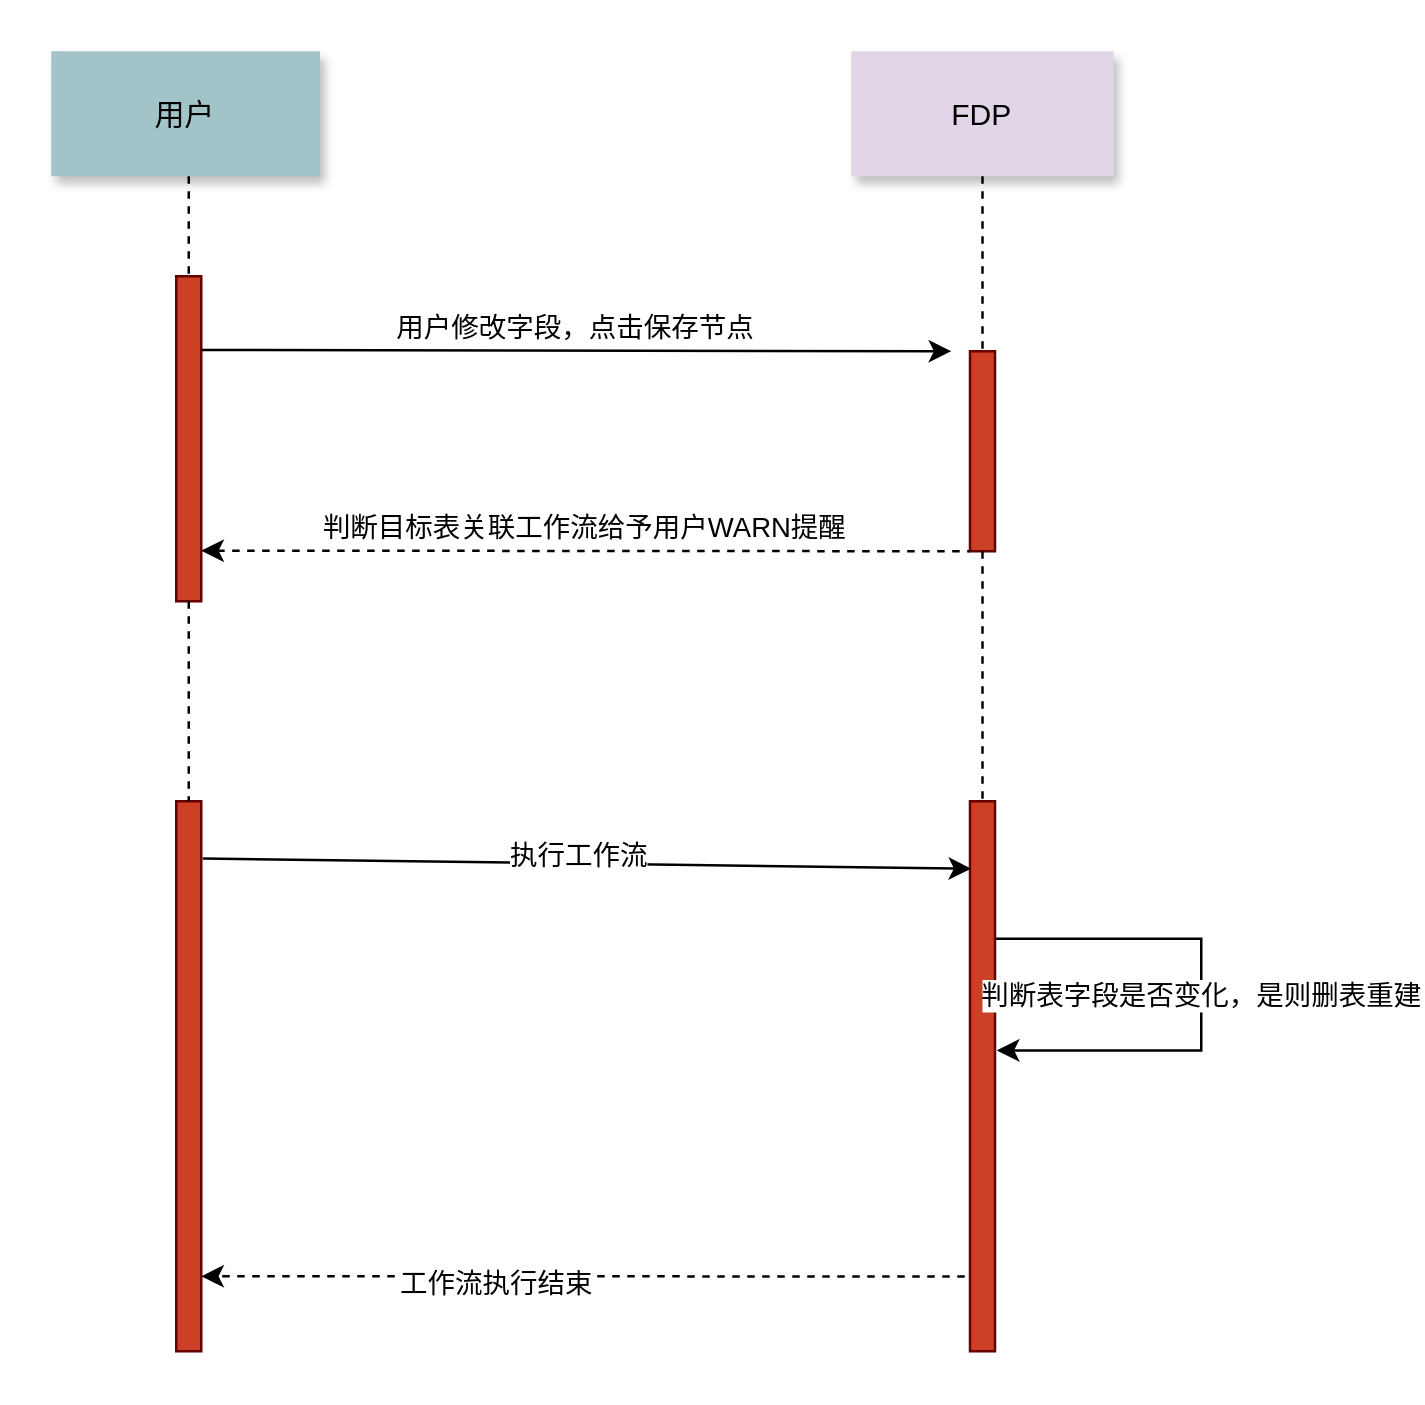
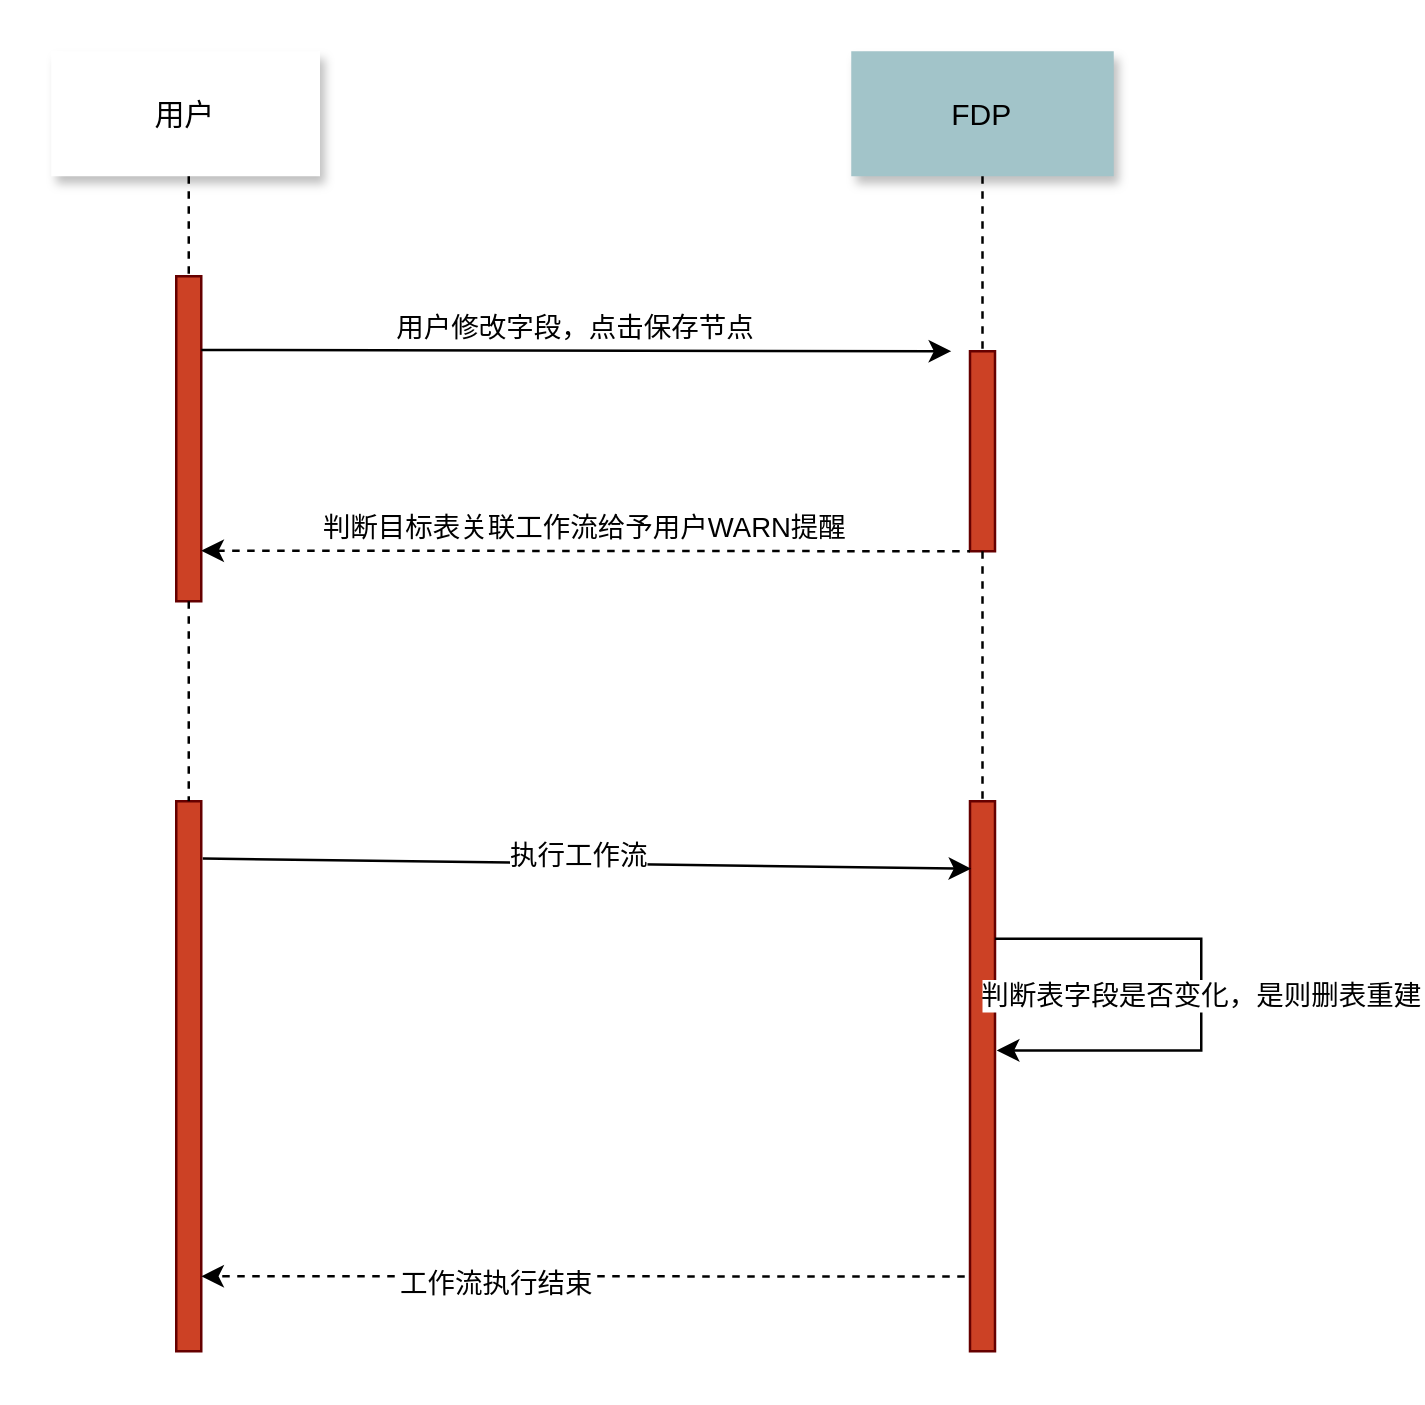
node "用户": fillcolor #a2c4c9 -> #ffffff
node "FDP": fillcolor #e1d5e7 -> #a2c4c9
